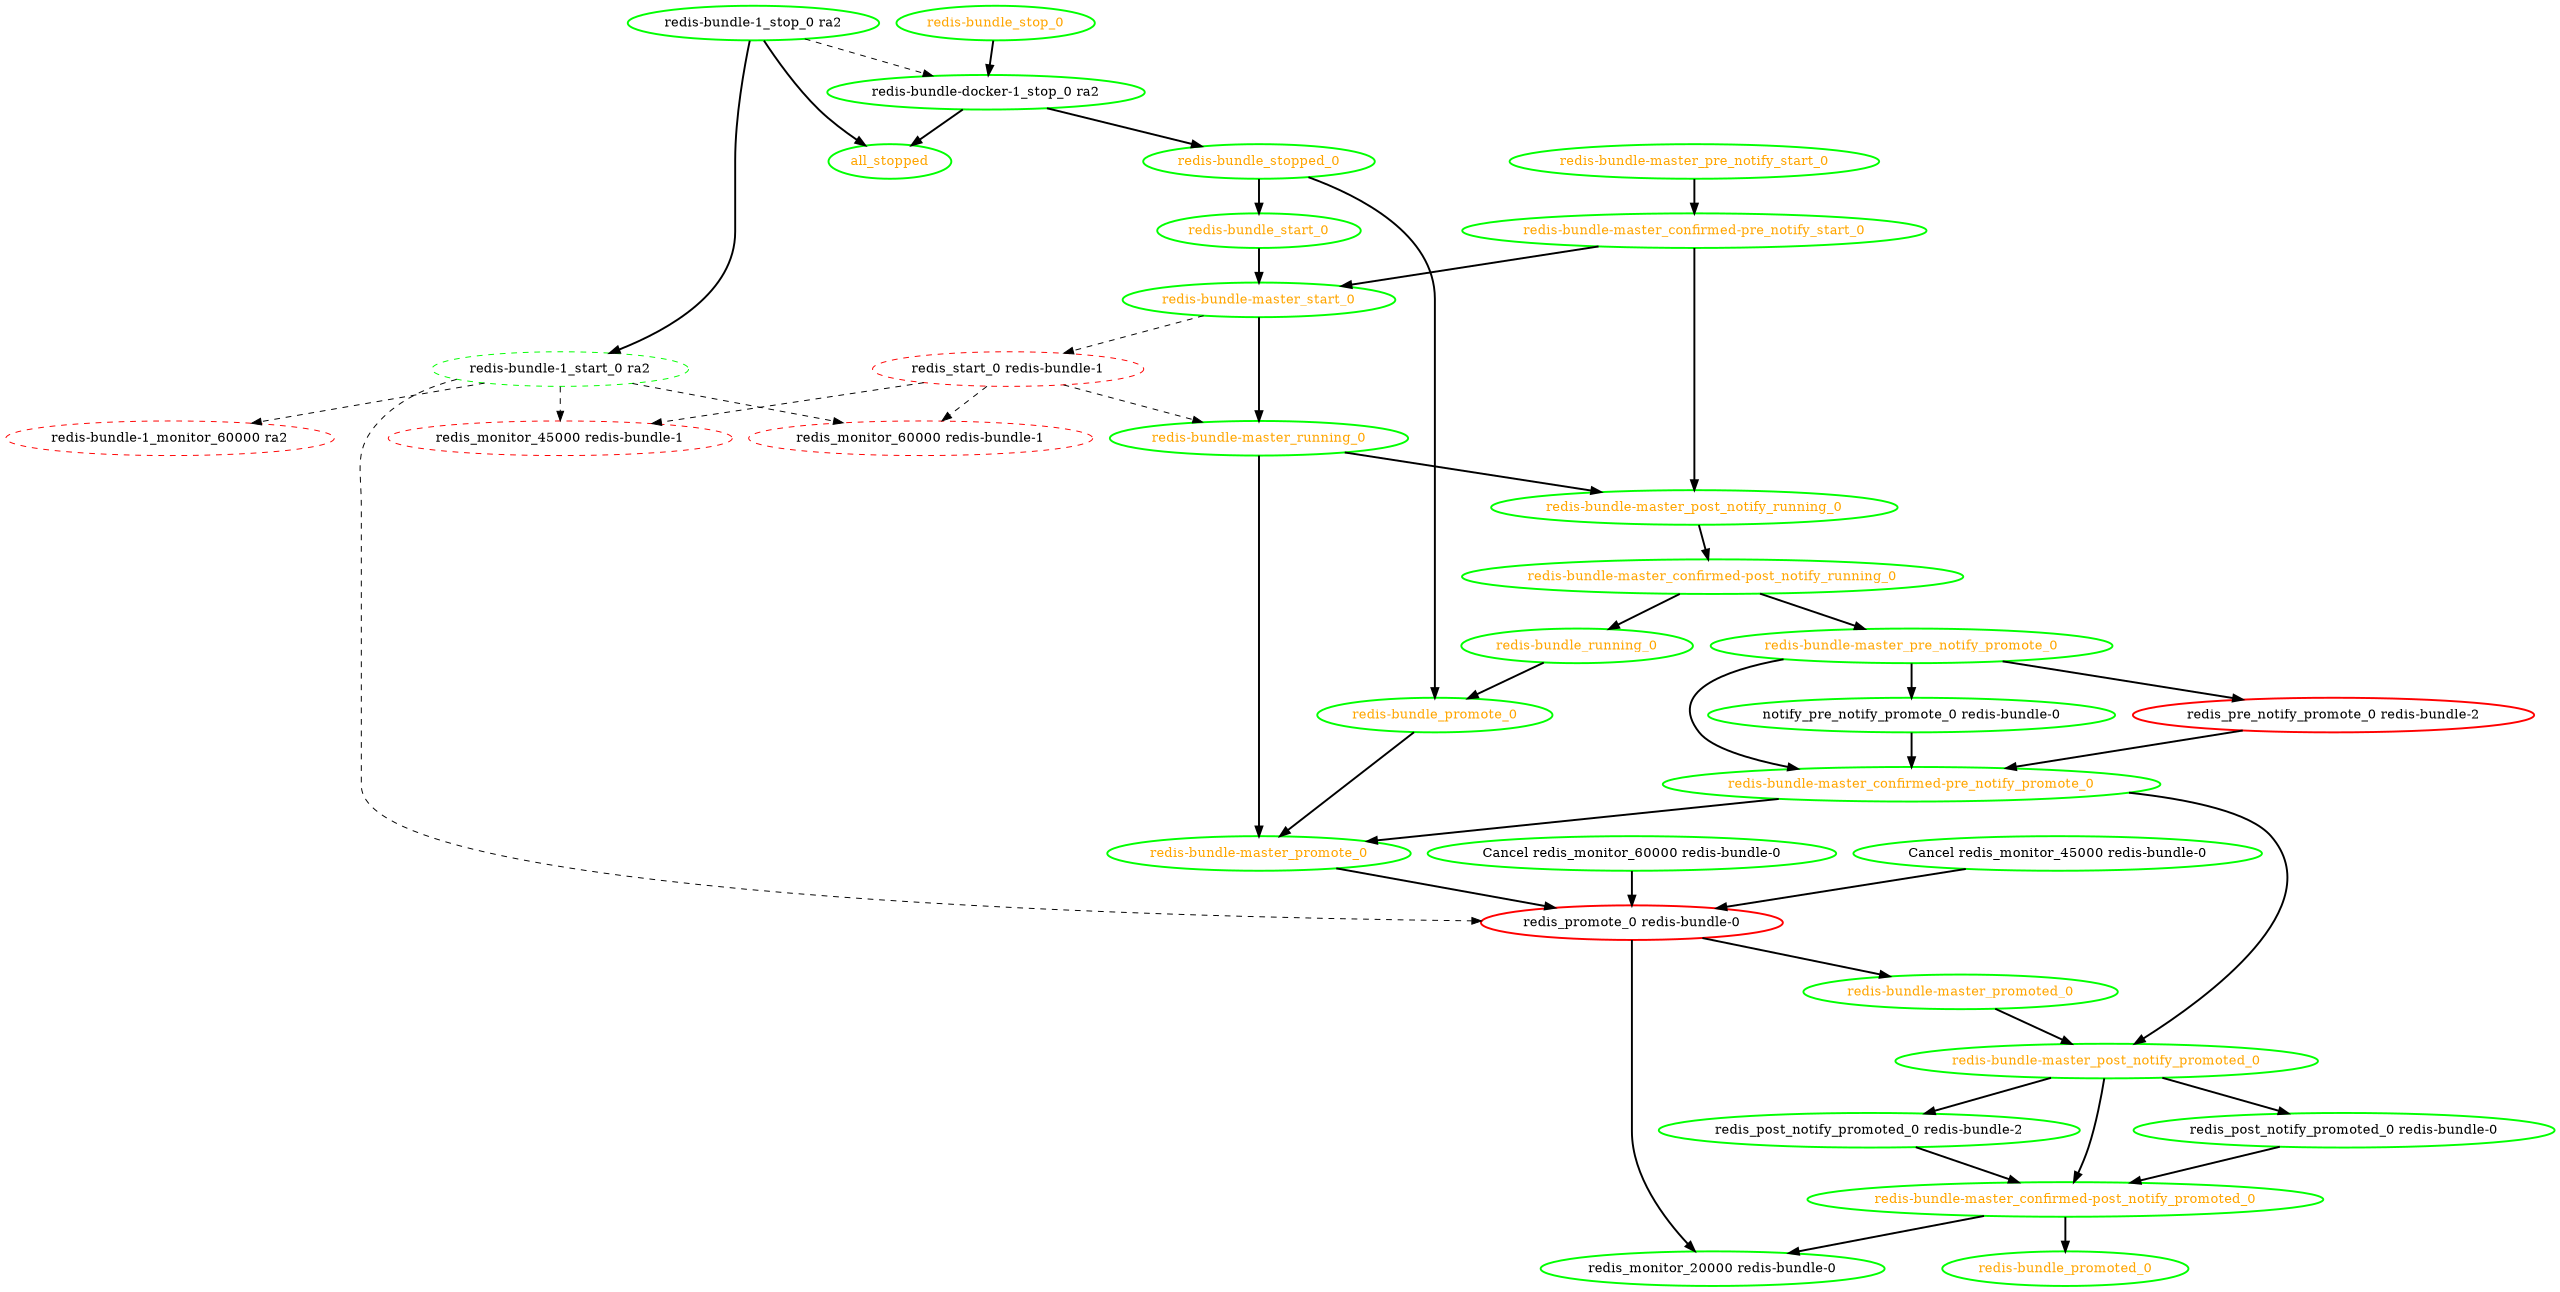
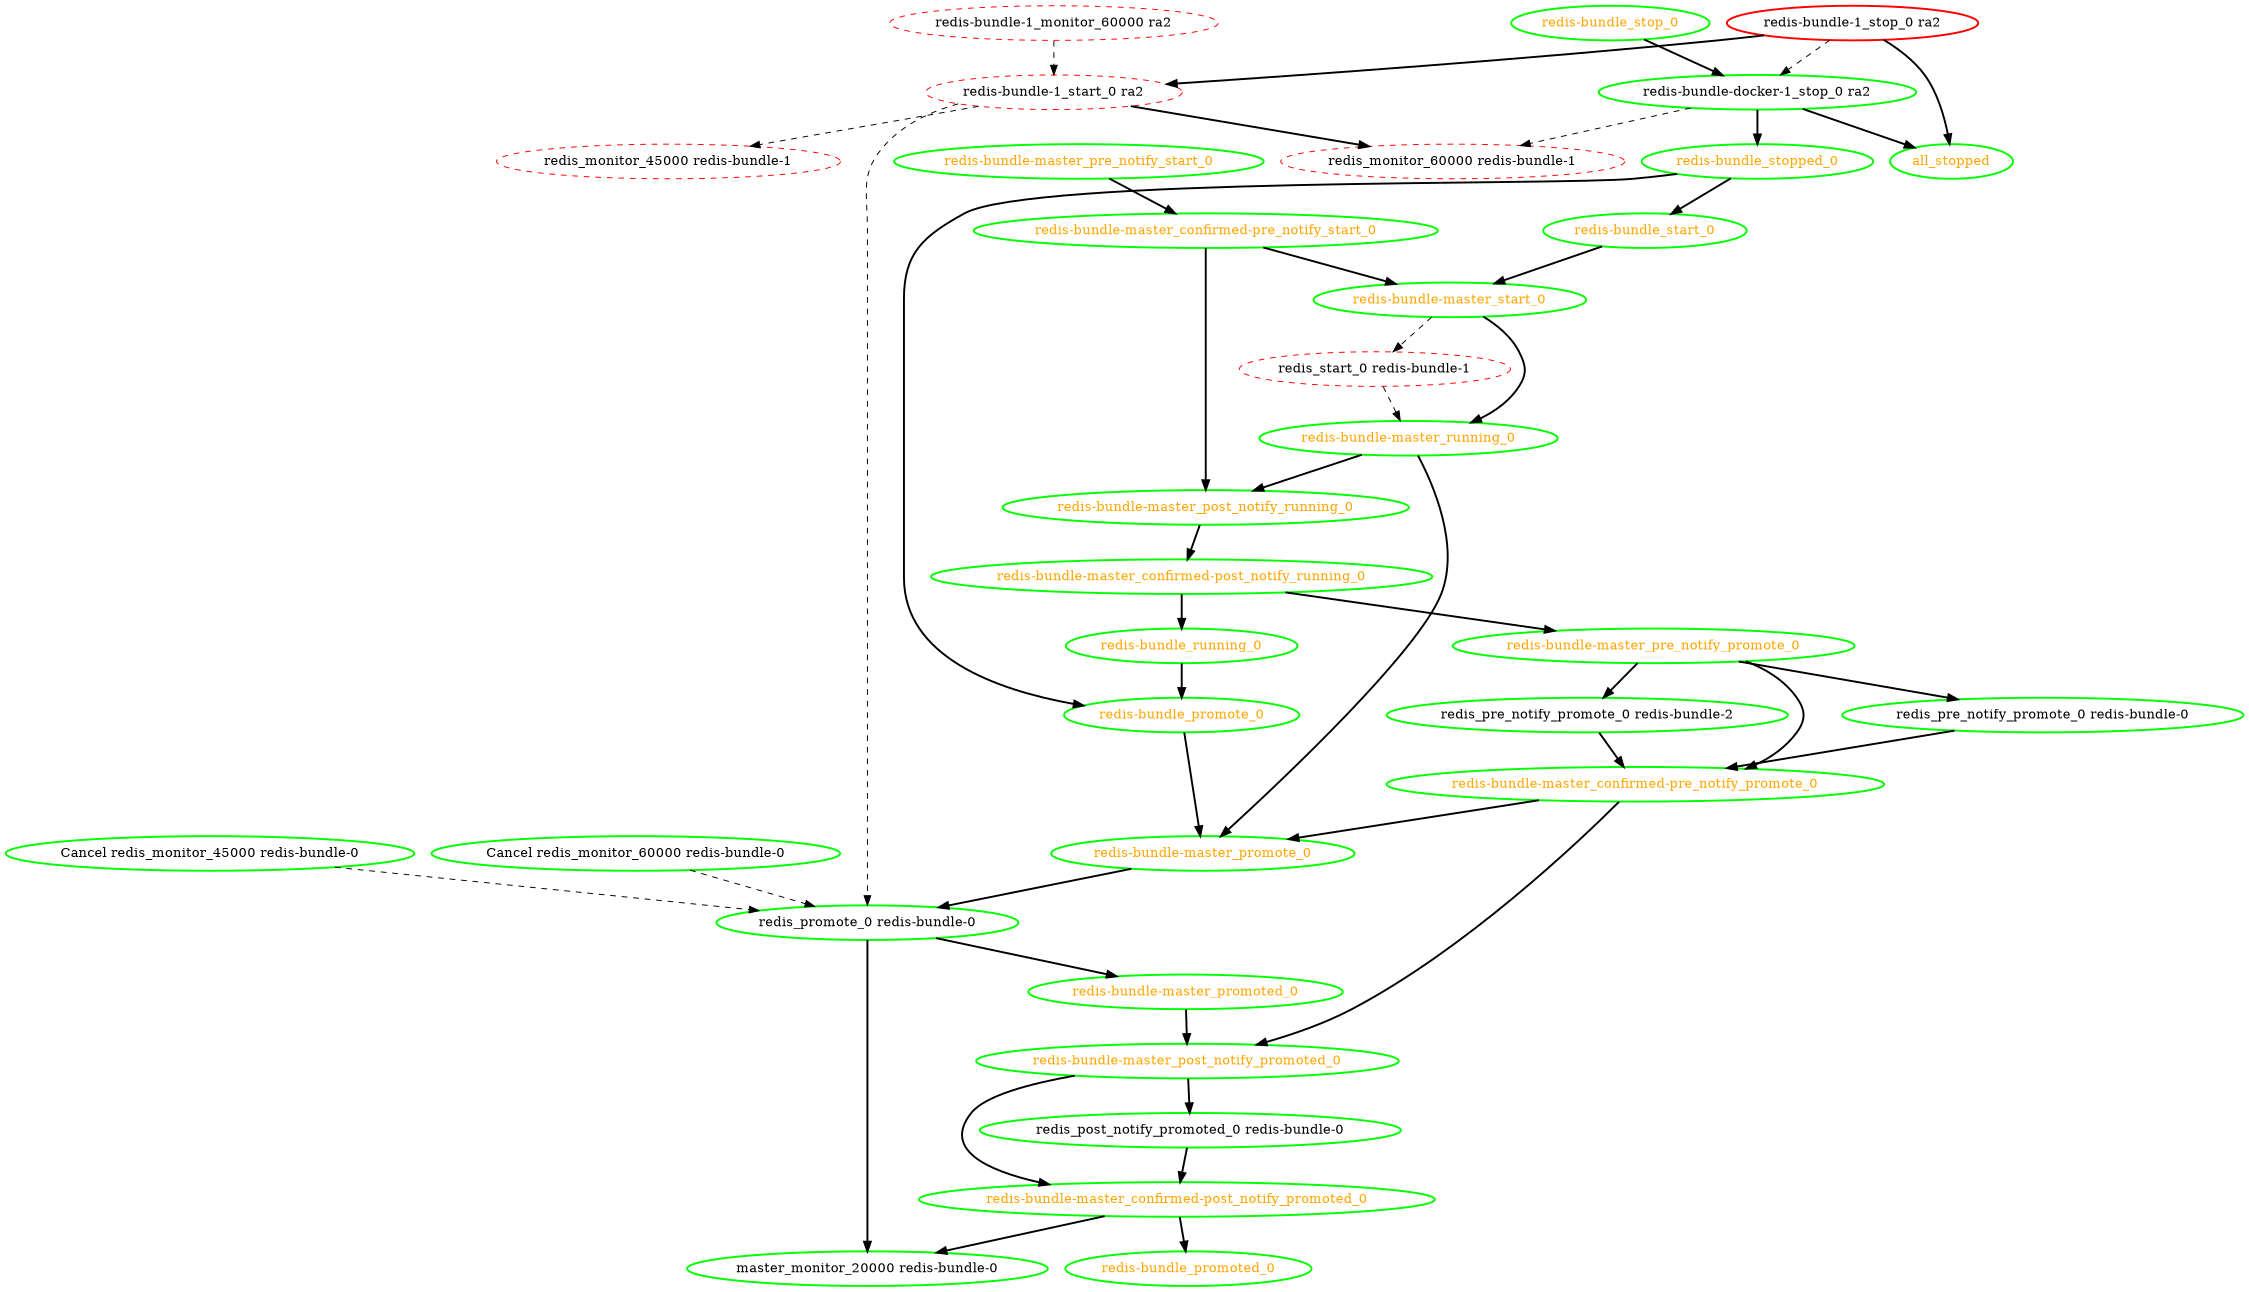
node "redis-bundle-1_stop_0 ra2": color green -> red
node "redis-bundle-1_start_0 ra2": color green -> red
edge "redis_start_0 redis-bundle-1" -> "redis_monitor_60000 redis-bundle-1": now "redis-bundle-docker-1_stop_0 ra2" -> "redis_monitor_60000 redis-bundle-1"
edge "redis-bundle-1_start_0 ra2" -> "redis-bundle-1_monitor_60000 ra2": reversed
edge "redis-bundle-1_start_0 ra2" -> "redis_monitor_60000 redis-bundle-1": style dashed -> bold
edge "redis_start_0 redis-bundle-1" -> "redis_monitor_45000 redis-bundle-1": removed
node "notify_pre_notify_promote_0 redis-bundle-0": label "notify_pre_notify_promote_0 redis-bundle-0" -> "redis_pre_notify_promote_0 redis-bundle-0"
node "redis_pre_notify_promote_0 redis-bundle-2": color red -> green
edge "Cancel redis_monitor_60000 redis-bundle-0" -> "redis_promote_0 redis-bundle-0": style bold -> dashed
edge "Cancel redis_monitor_45000 redis-bundle-0" -> "redis_promote_0 redis-bundle-0": style bold -> dashed
node "redis_promote_0 redis-bundle-0": color red -> green
node "redis_post_notify_promoted_0 redis-bundle-2": removed
node "redis_monitor_20000 redis-bundle-0": label "redis_monitor_20000 redis-bundle-0" -> "master_monitor_20000 redis-bundle-0"
